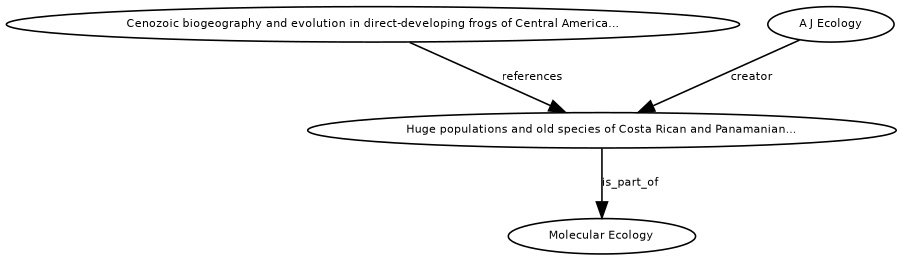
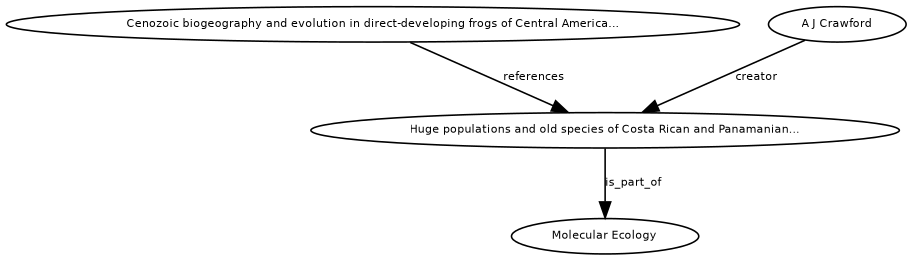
node "A J Ecology": label "A J Ecology" -> "A J Crawford"
